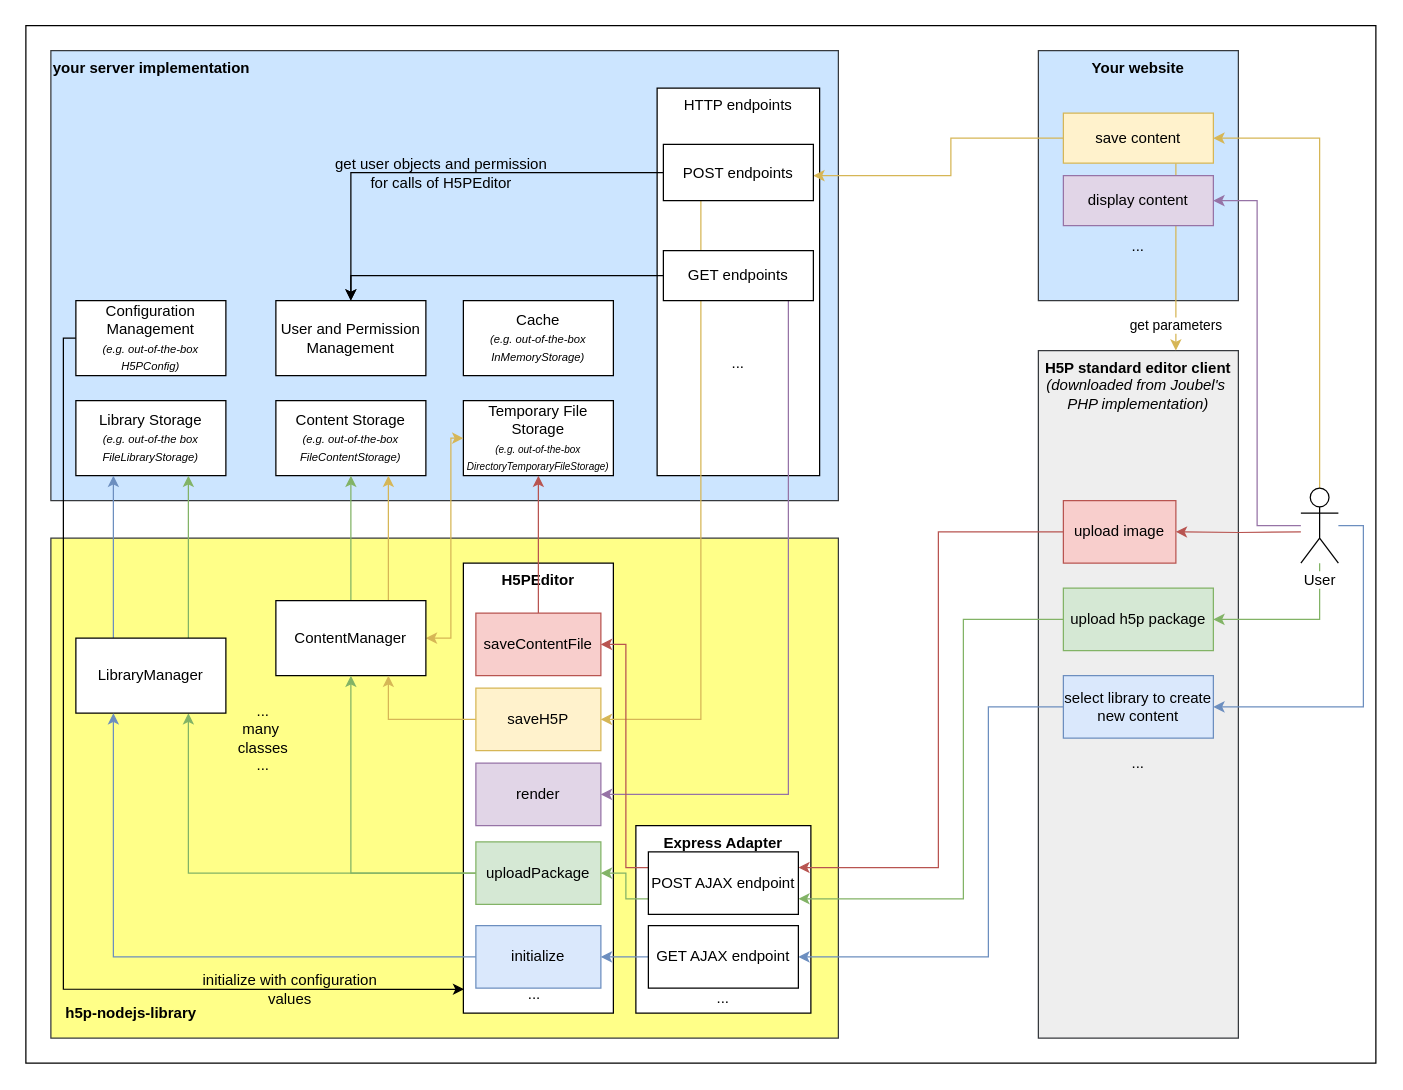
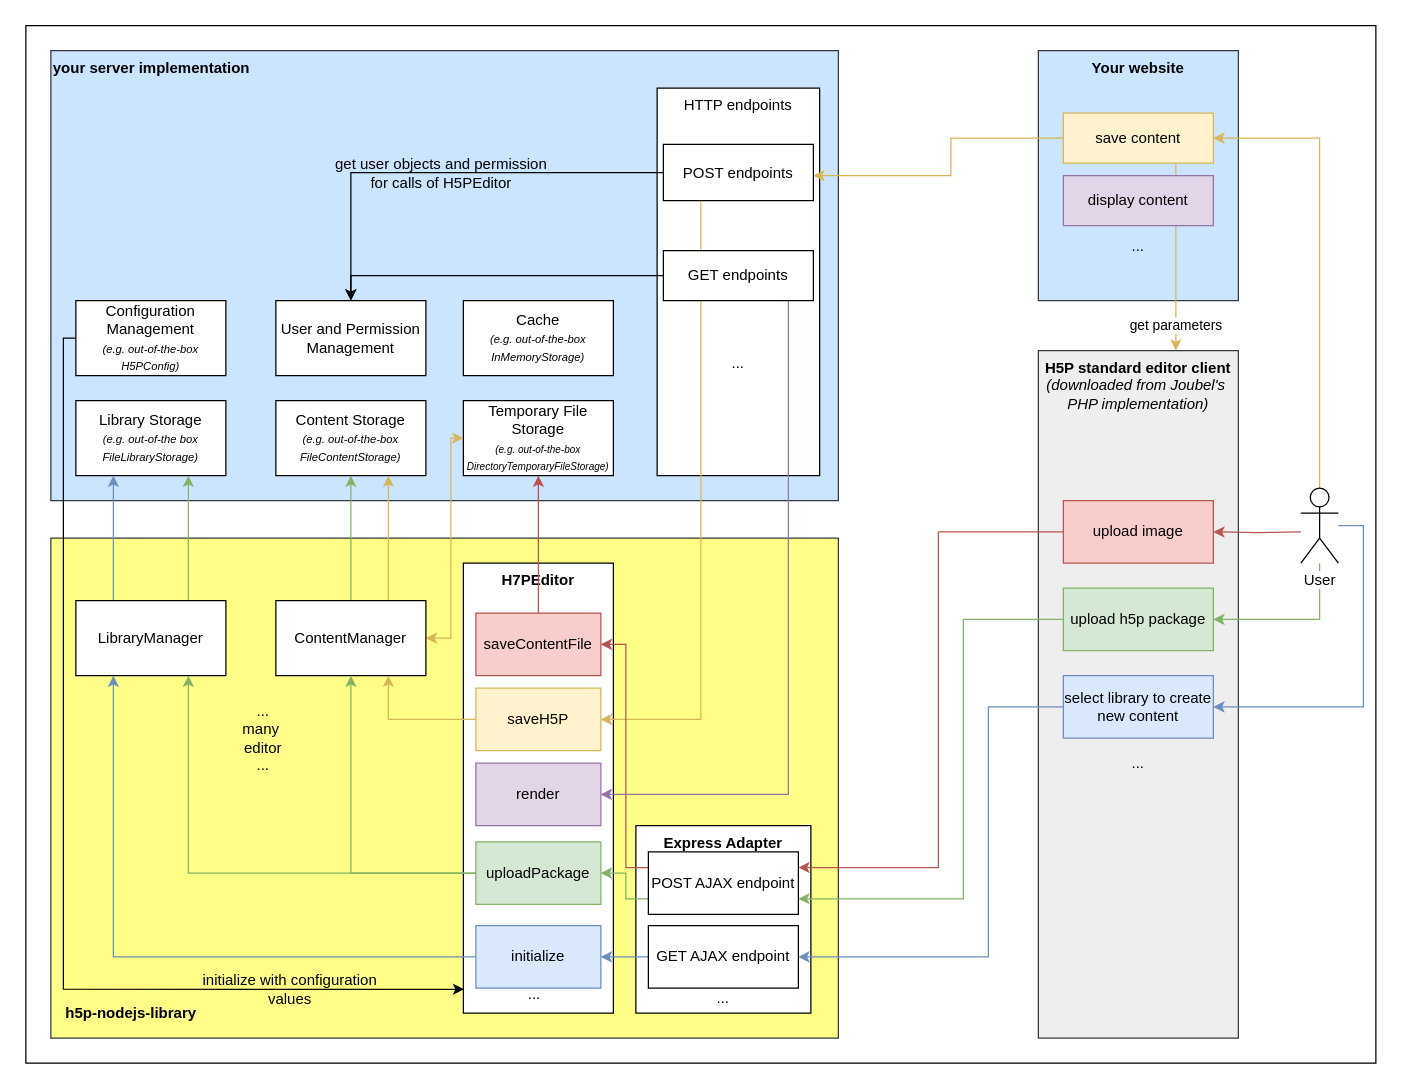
edge "User" -> "display content": removed
node "upload image": size 113x63 -> 150x63
node "H5PEditor": label "H5PEditor" -> "H7PEditor"
node "LibraryManager": moved (151, 676) -> (151, 638)
node "... many classes ...": label "... many classes ..." -> "... many editor ..."
